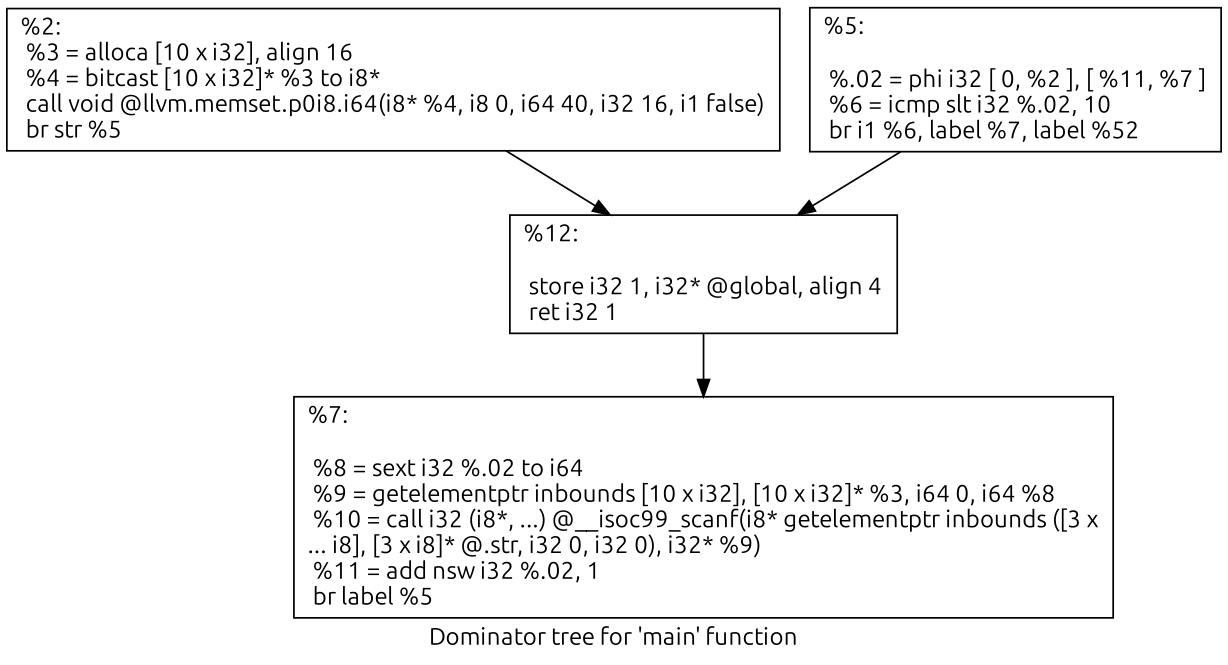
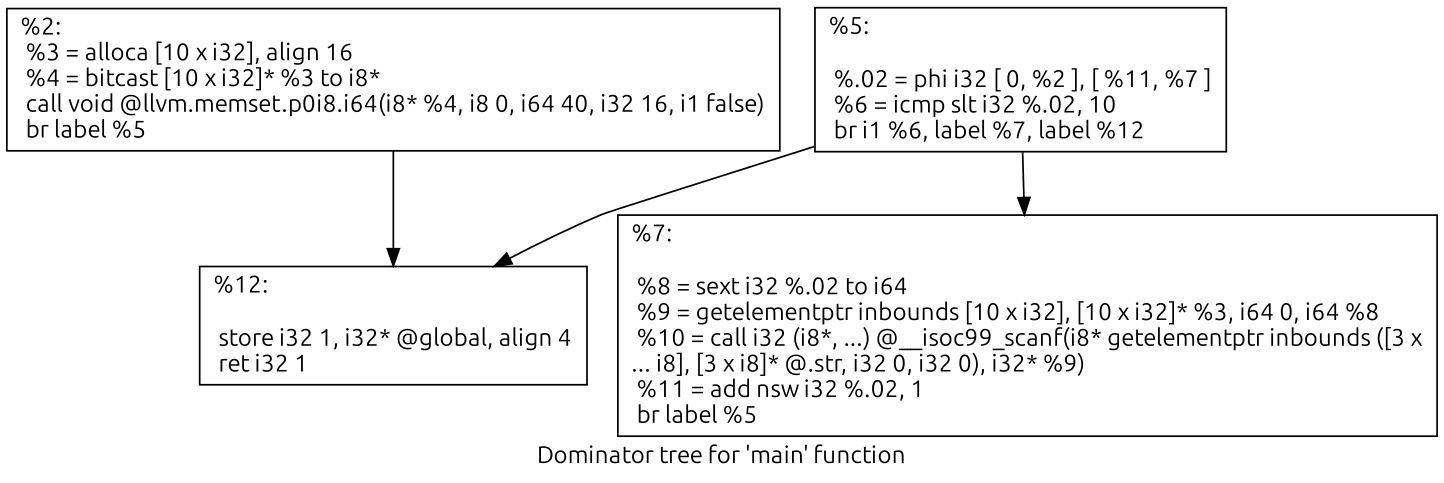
node "%2:": text "br str %5" -> "br label %5"
node "%5:": text "br i1 %6, label %7, label %52" -> "br i1 %6, label %7, label %12"
edge "%12:" -> "%7:": now "%5:" -> "%7:"
